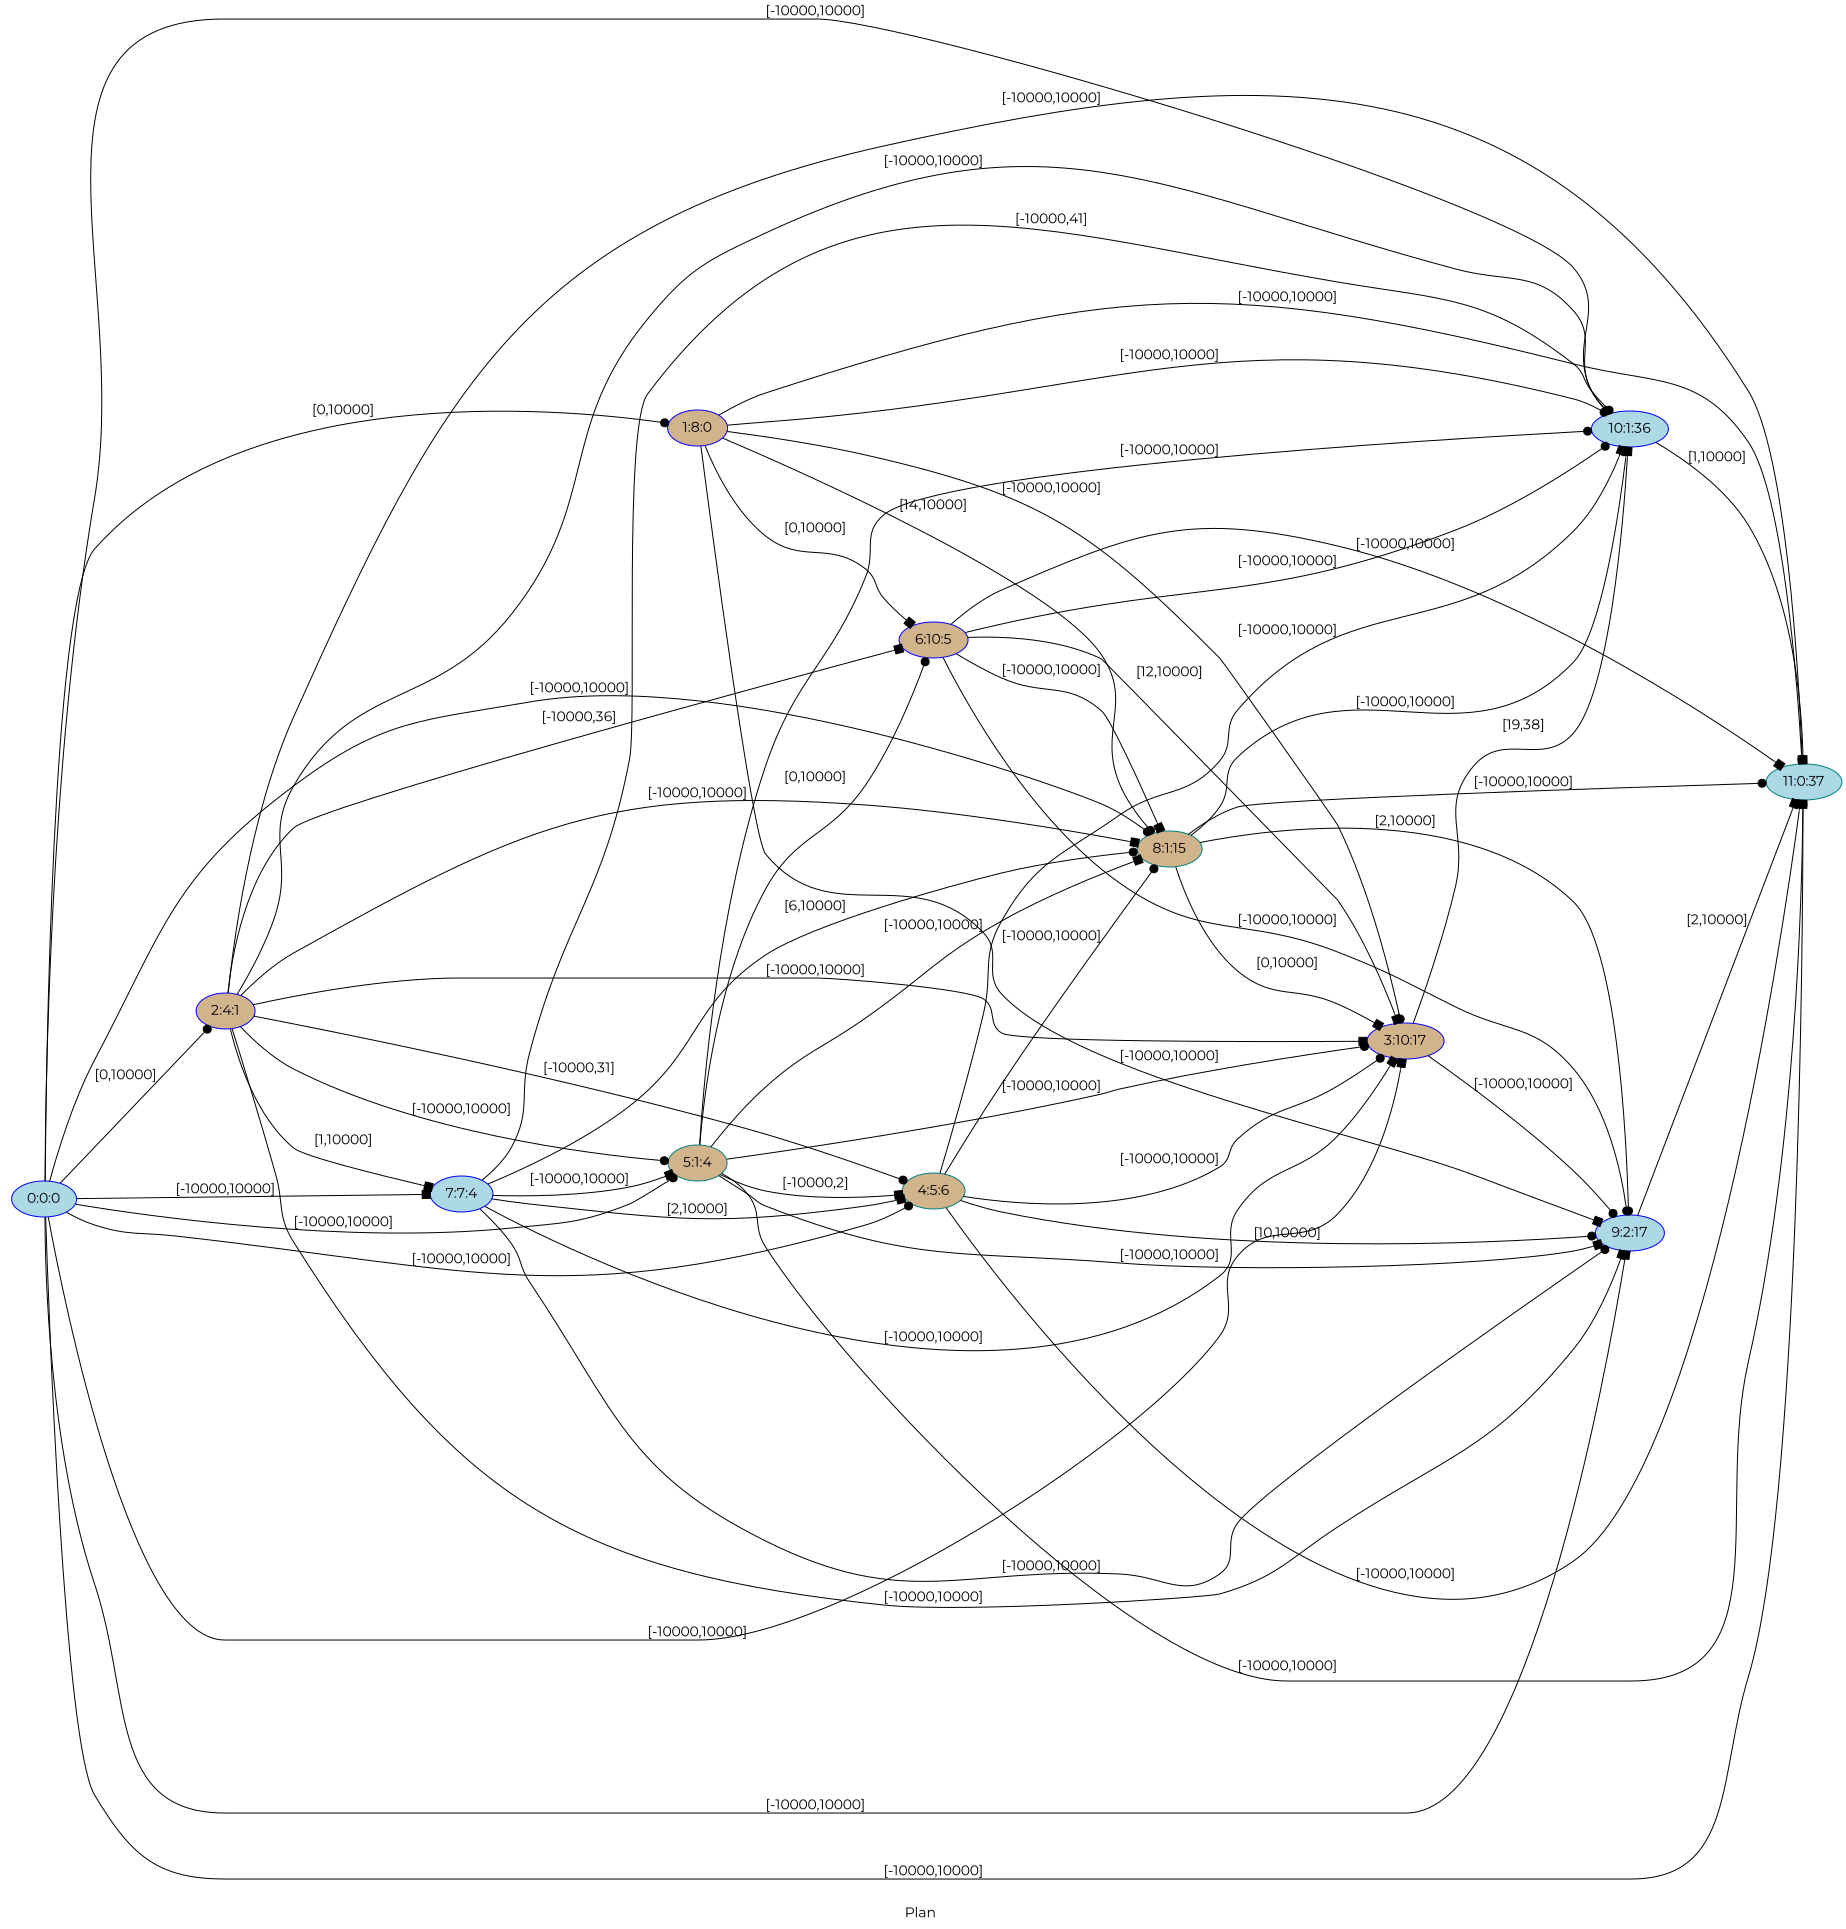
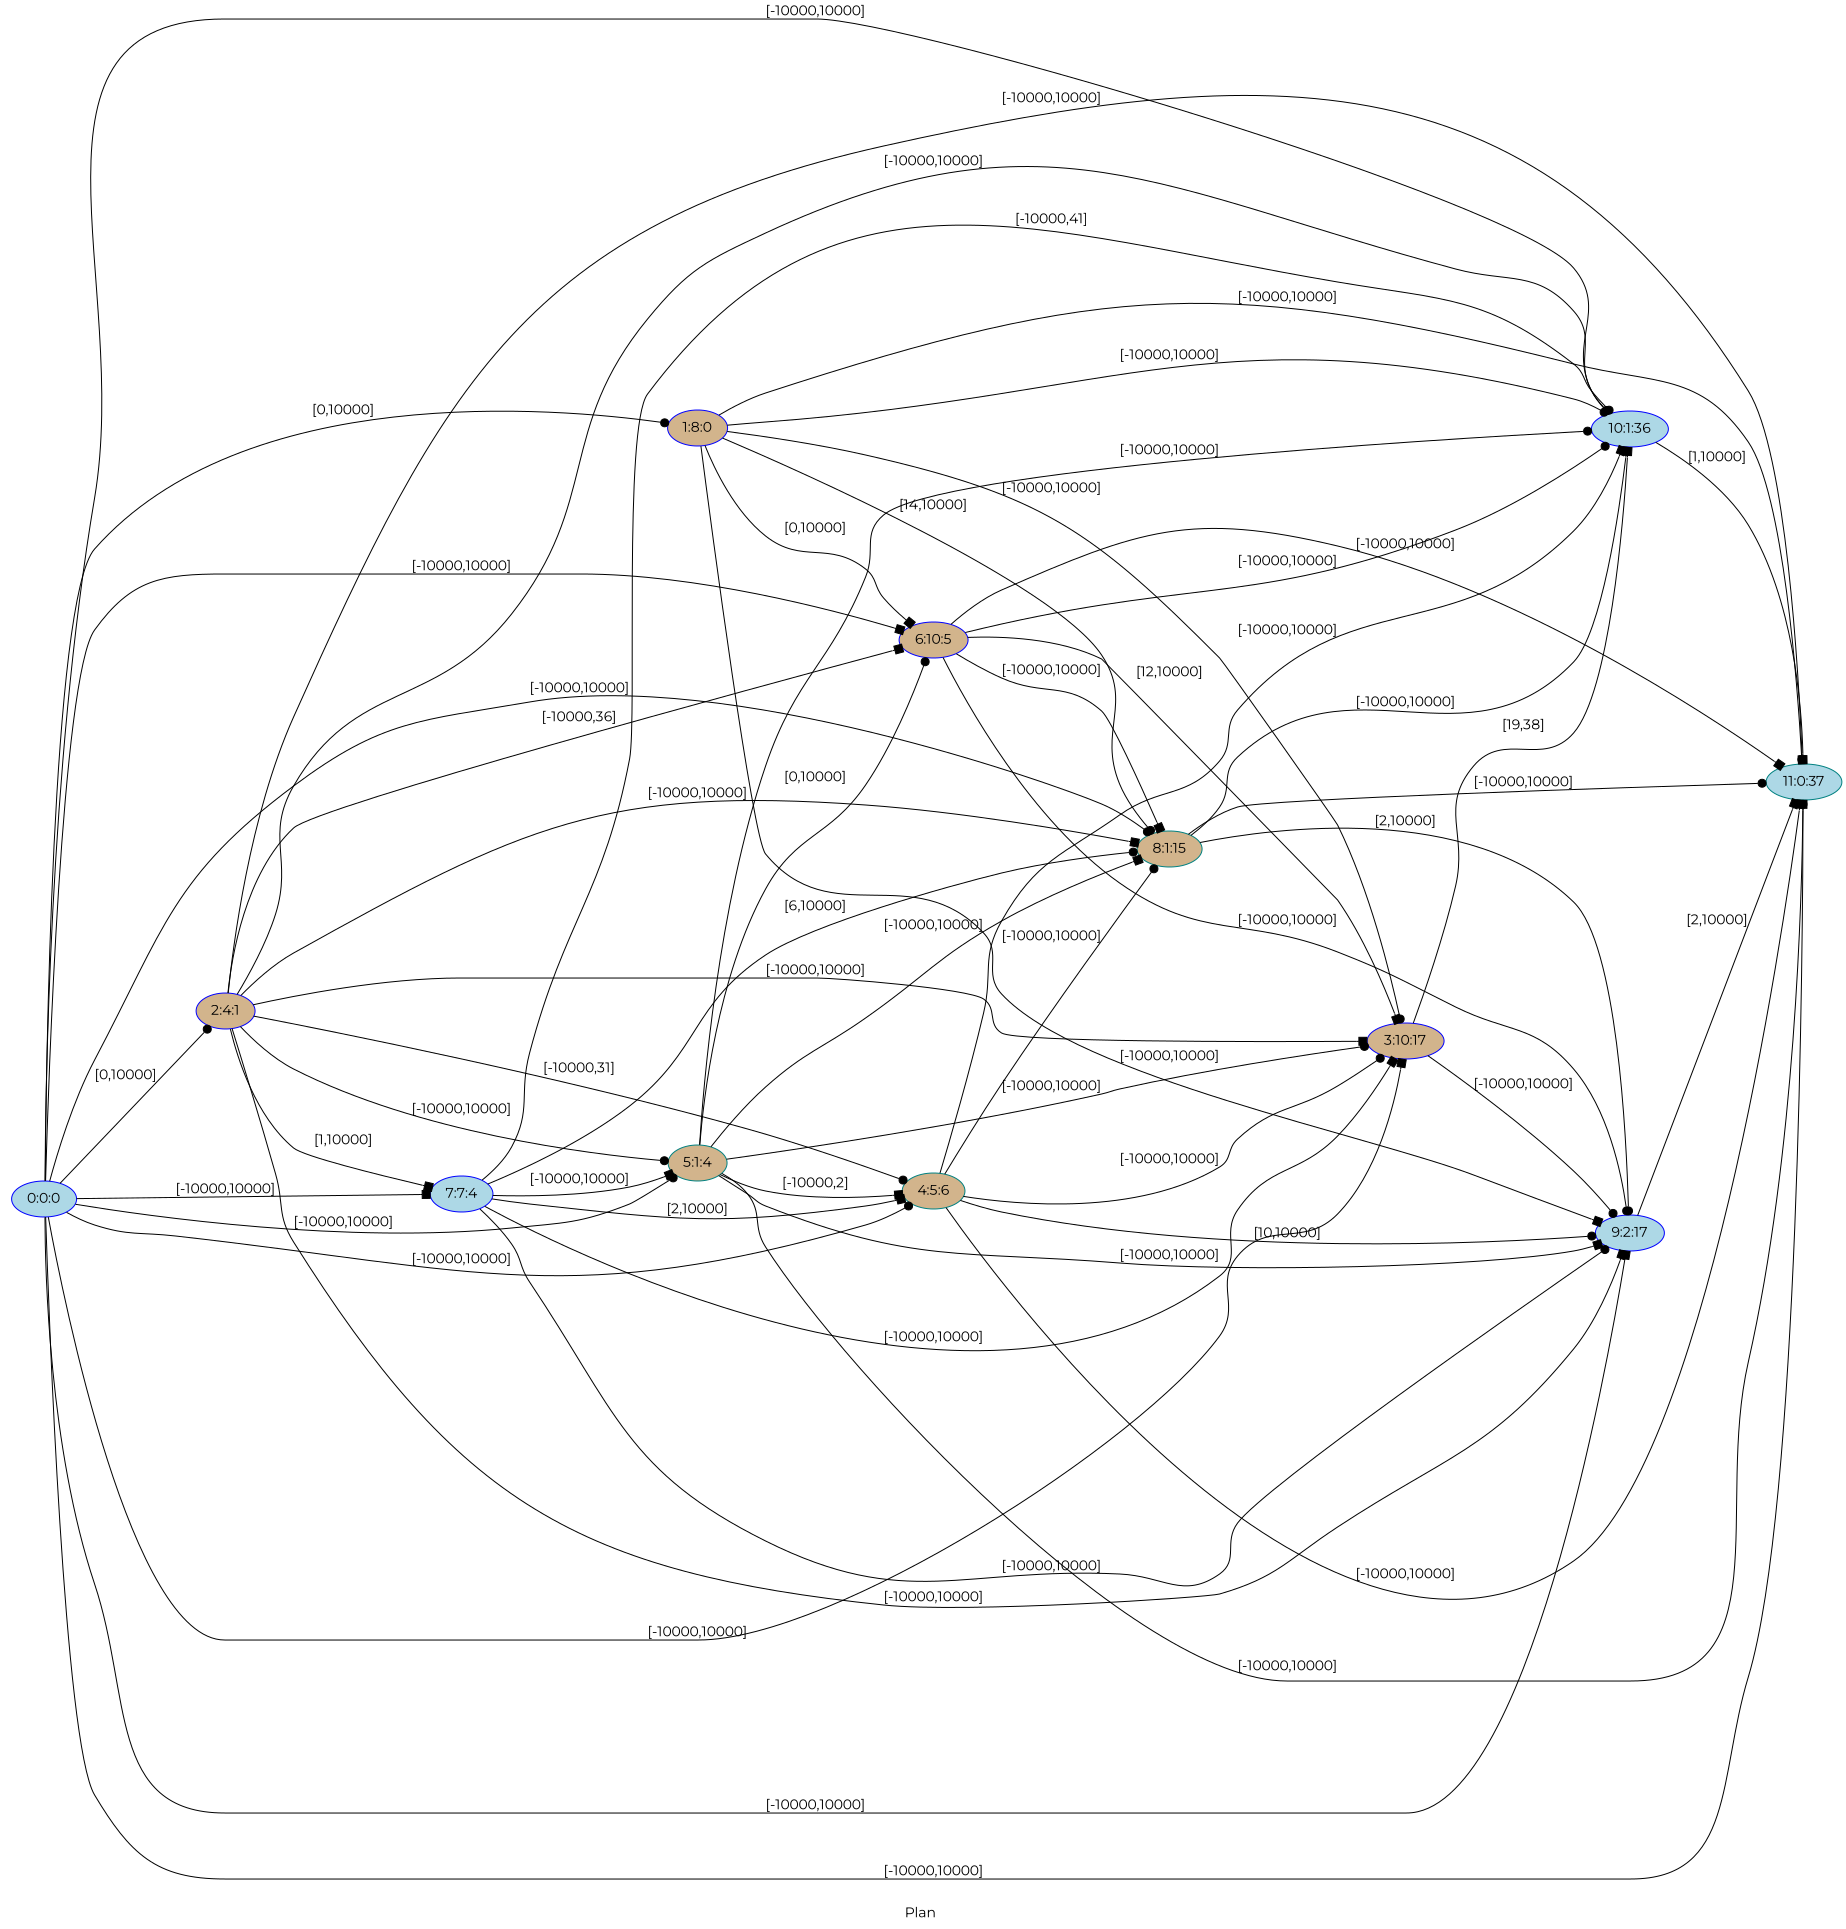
edge "0:0:0" -> "6:10:5": added, label "[-10000,10000]"
edge "8:1:15" -> "3:10:17": removed, label "[0,10000]"
